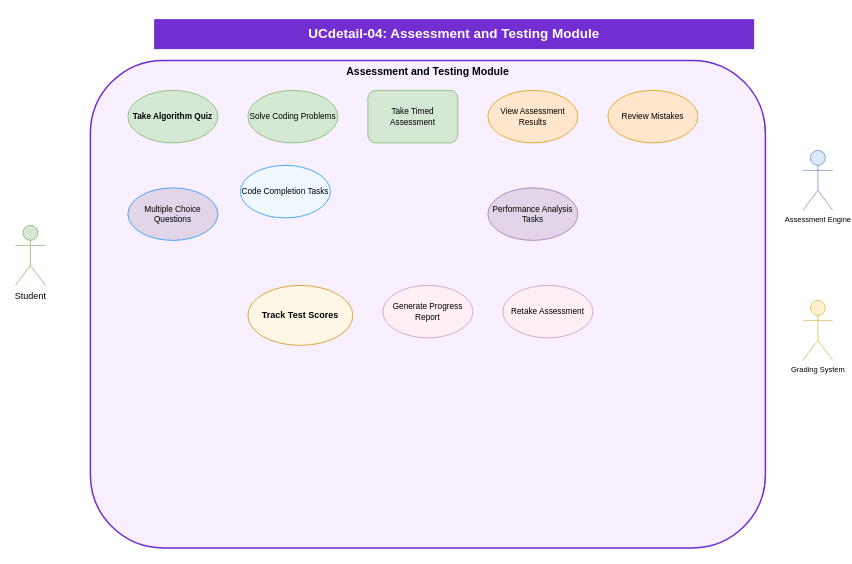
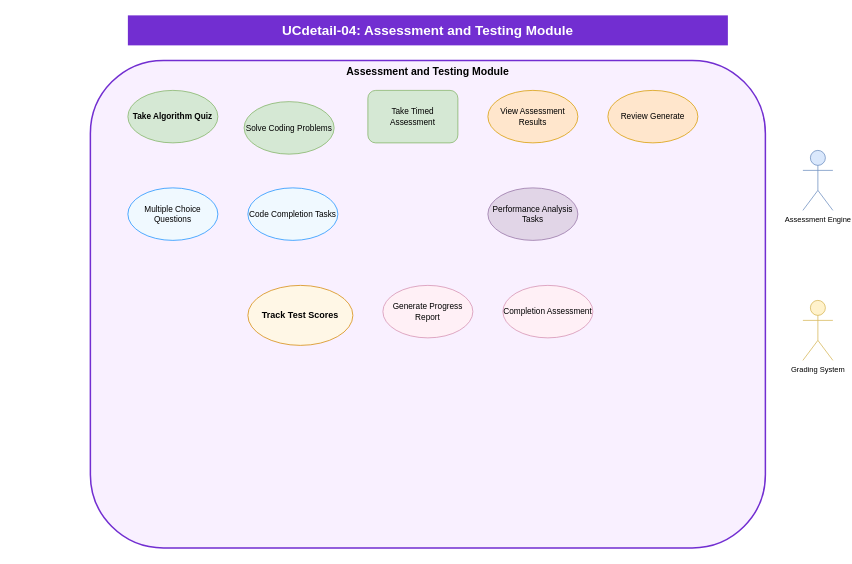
node "UCdetail-04: Assessment and Testing Module": moved (454, 34) -> (428, 30)
node "Solve Coding Problems": moved (293, 117) -> (289, 128)
node "Review Mistakes": label "Review Mistakes" -> "Review Generate"
node "Code Completion Tasks": moved (285, 192) -> (293, 214)
node "Multiple Choice Questions": fillcolor #e1d5e7 -> #f0f9ff
node "Student": removed
node "Retake Assessment": label "Retake Assessment" -> "Completion Assessment"
